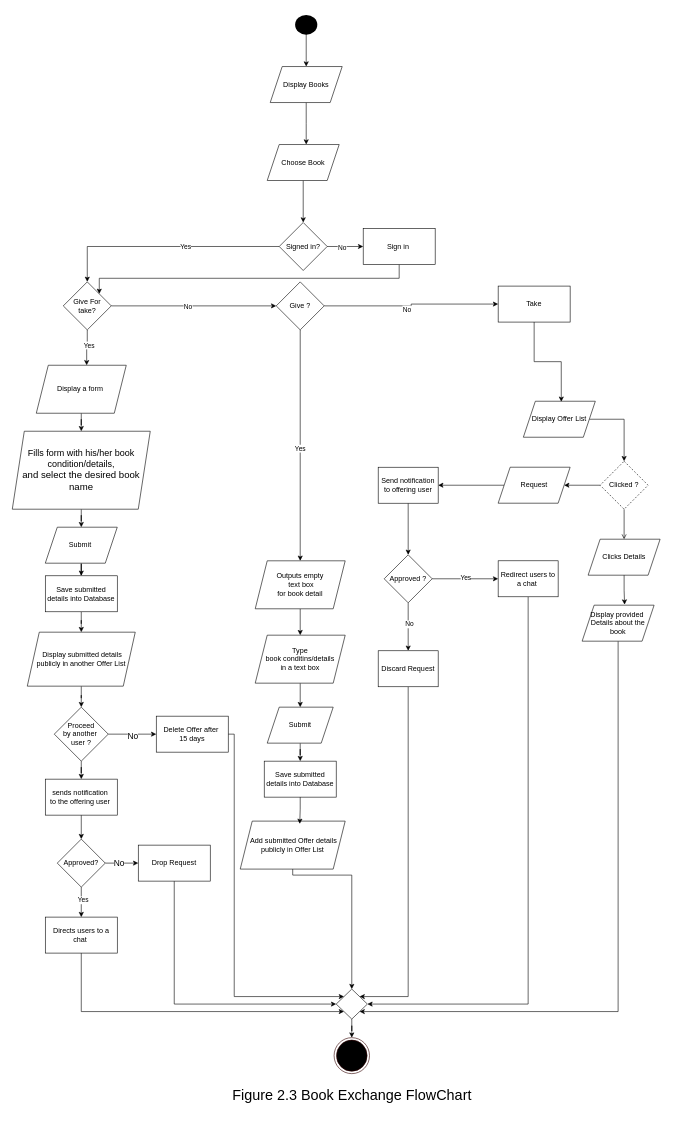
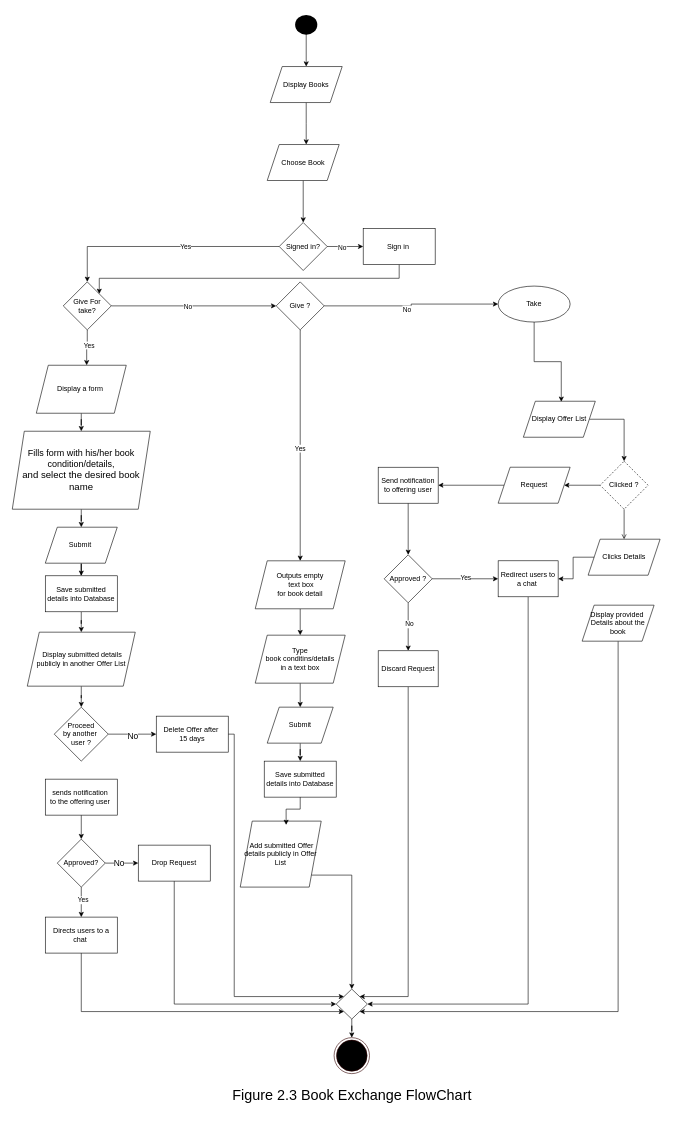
node "Take": shape rectangle -> ellipse
edge "Clicks Details" -> "Display provided Details about the book": now "Clicks Details" -> "Redirect users to a chat"
edge "Proceed by another user ?" -> "sends notification to the offering user": removed
node "Add submitted Offer details publicly in Offer List": size 105x48 -> 81x66
